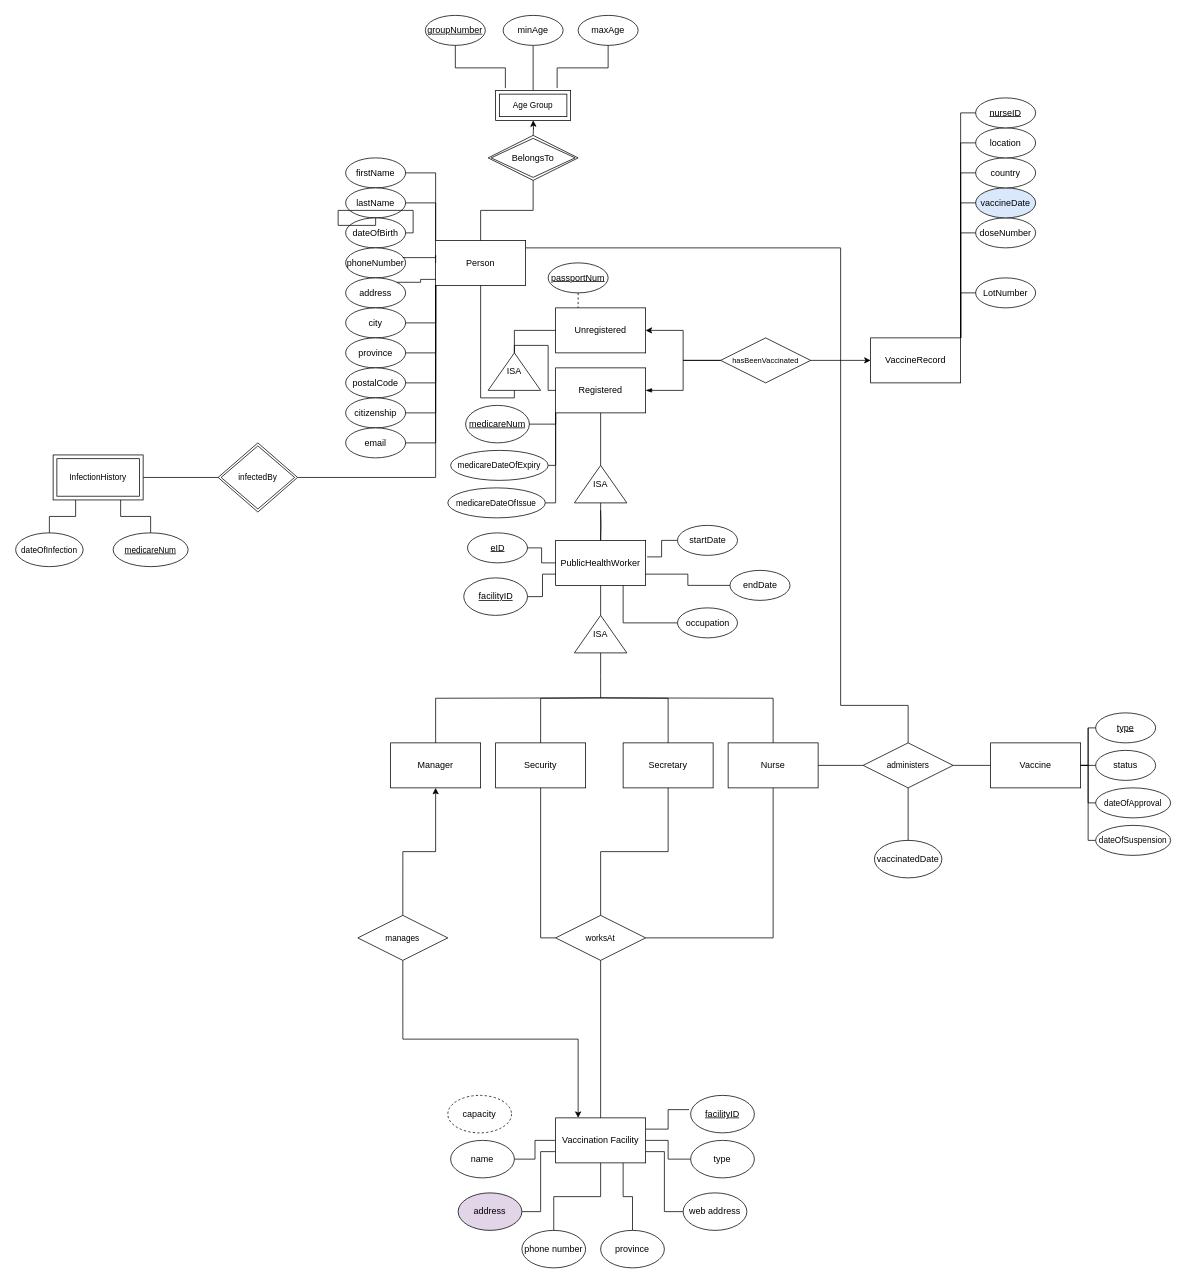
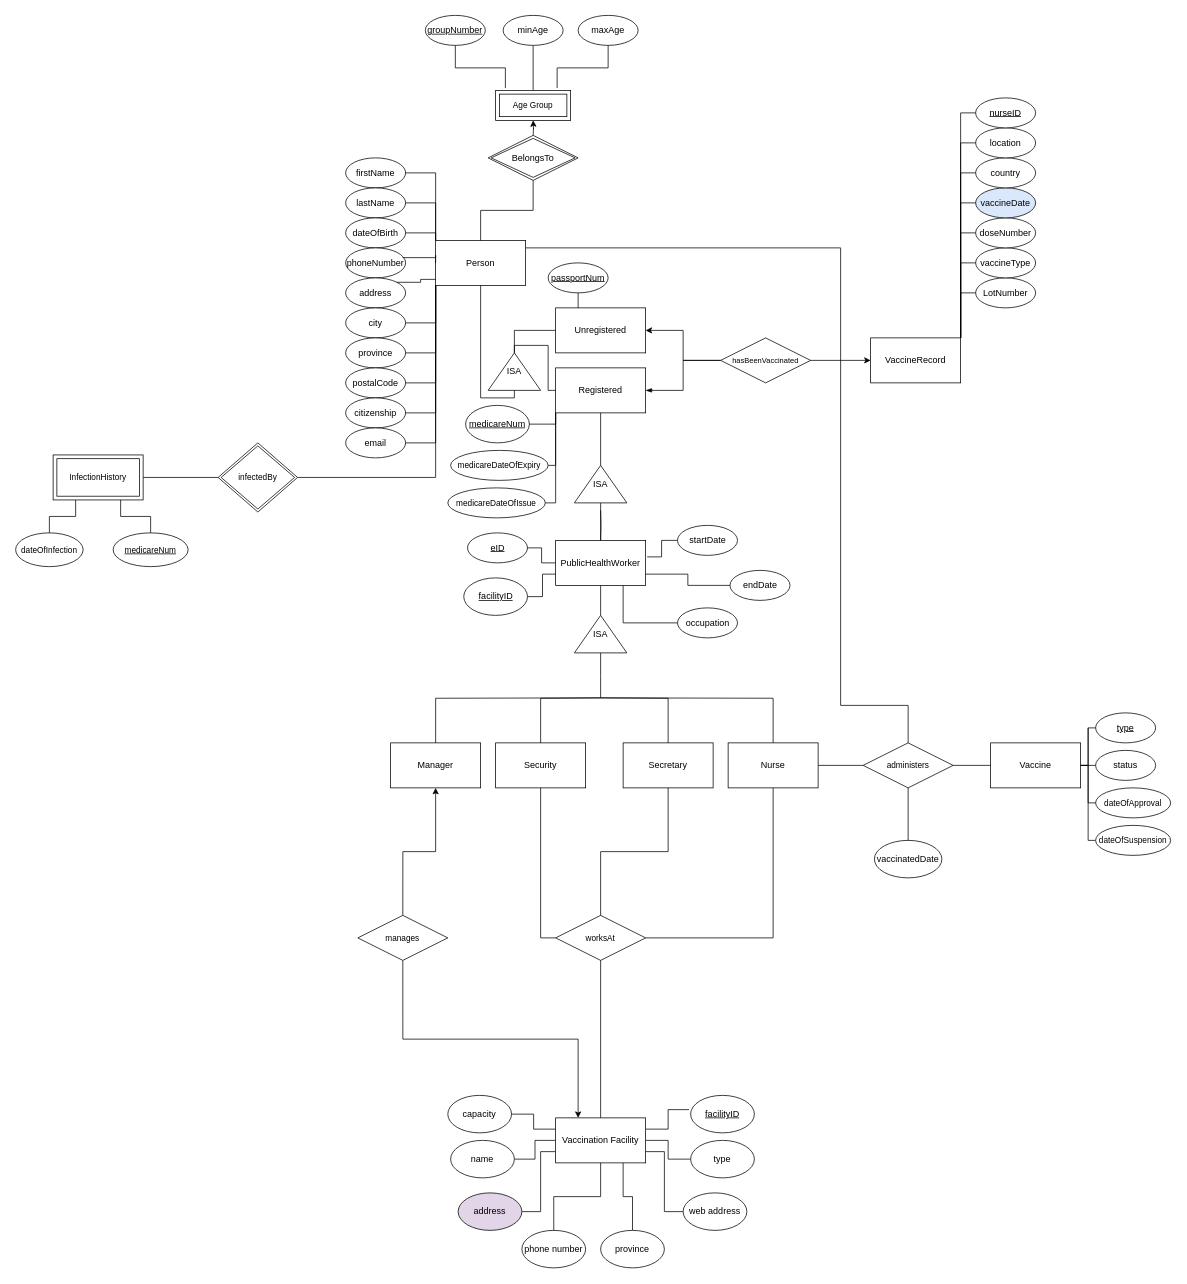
edge "lastName" -- "dateOfBirth": now "Person" -- "dateOfBirth"
edge "vaccineType" -- "VaccineRecord": added
node "vaccineType": added
edge "passportNum" -- "Unregistered": style dashed -> solid
node "capacity": style dashed -> solid
edge "capacity" -- "Vaccination Facility": added
